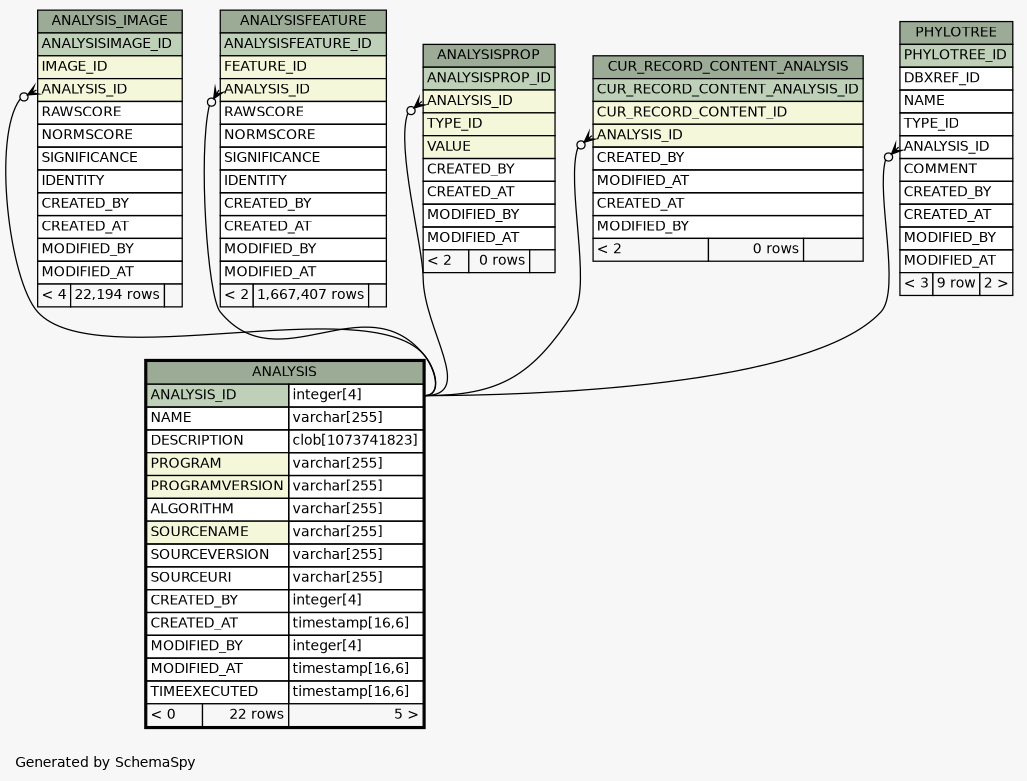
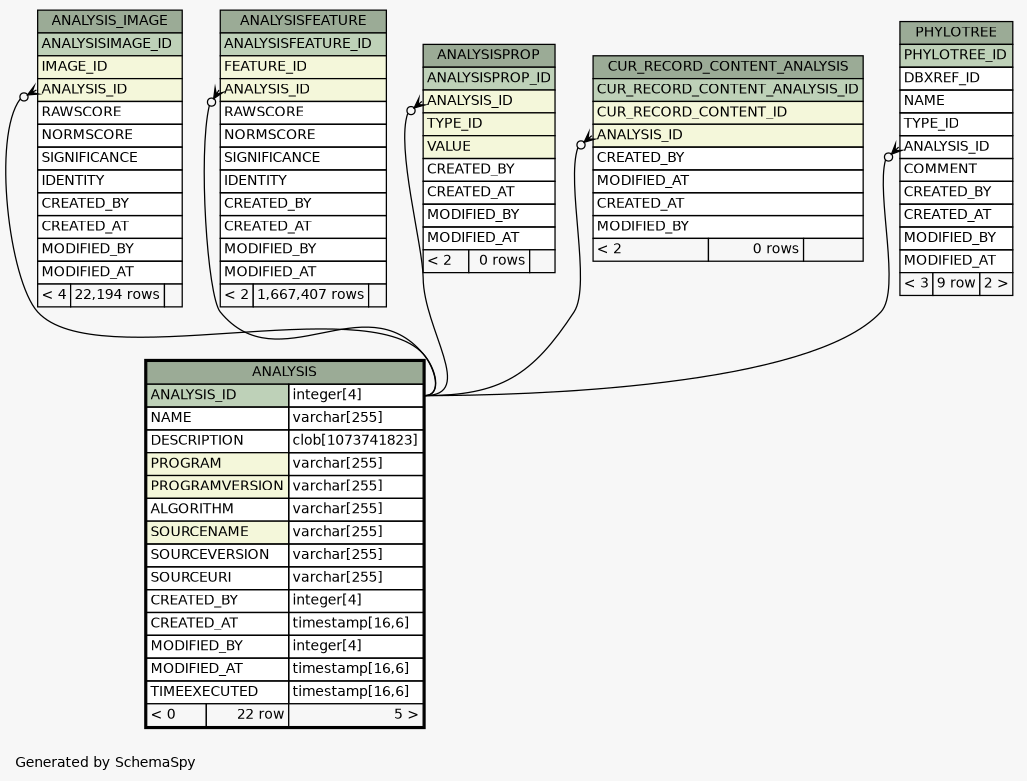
node "ANALYSIS": text "22 rows" -> "22 row"
